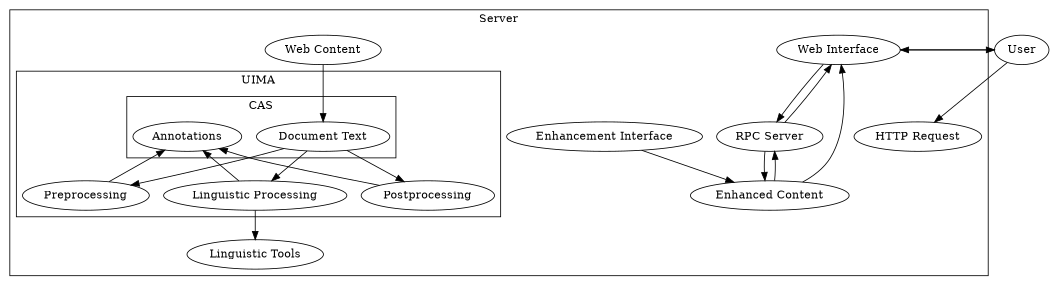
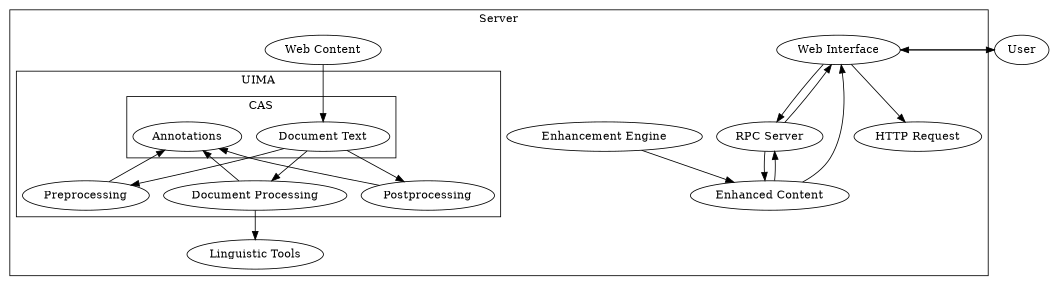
edge "User" -> "HTTP Request": now "Web Interface" -> "HTTP Request"
node "Enhancement Interface": label "Enhancement Interface" -> "Enhancement Engine"
node "Linguistic Processing": label "Linguistic Processing" -> "Document Processing"
